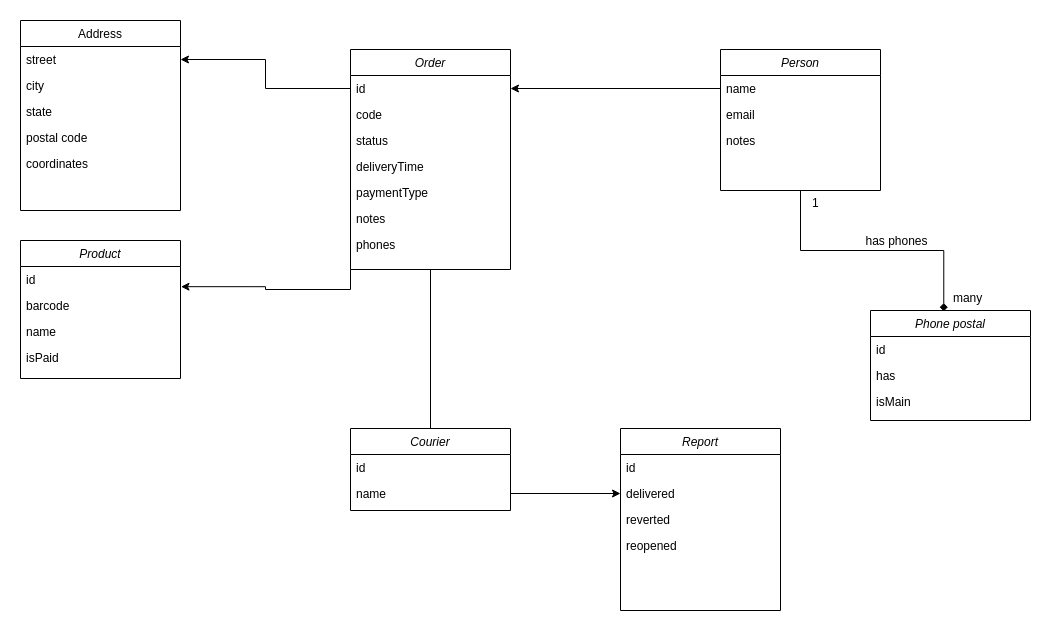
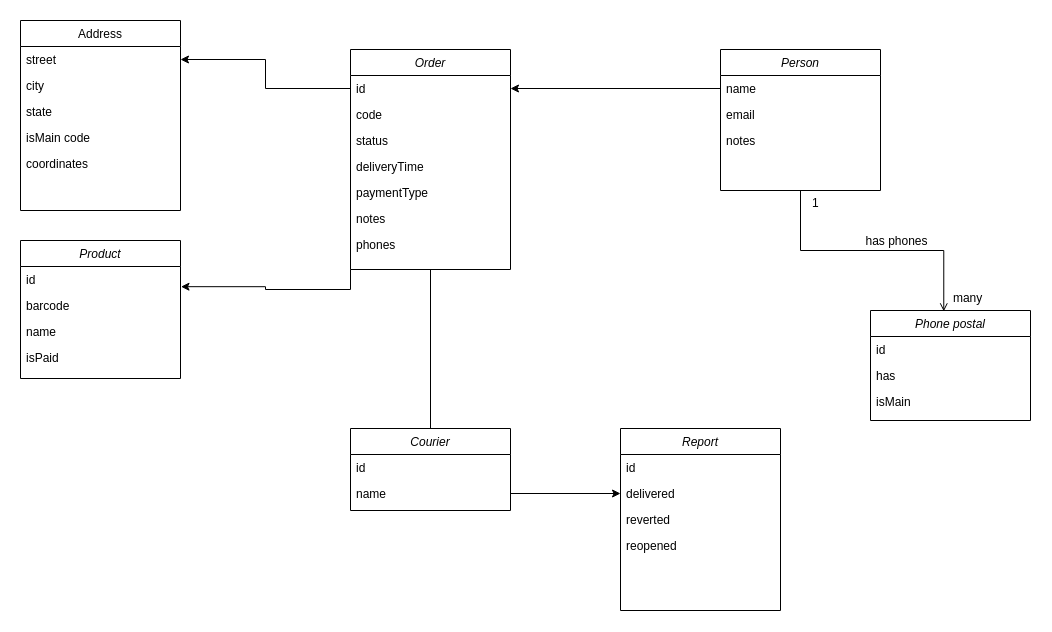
node "postal code": label "postal code" -> "isMain code"
edge "Person" -> "Phone postal": arrowhead diamond -> open
